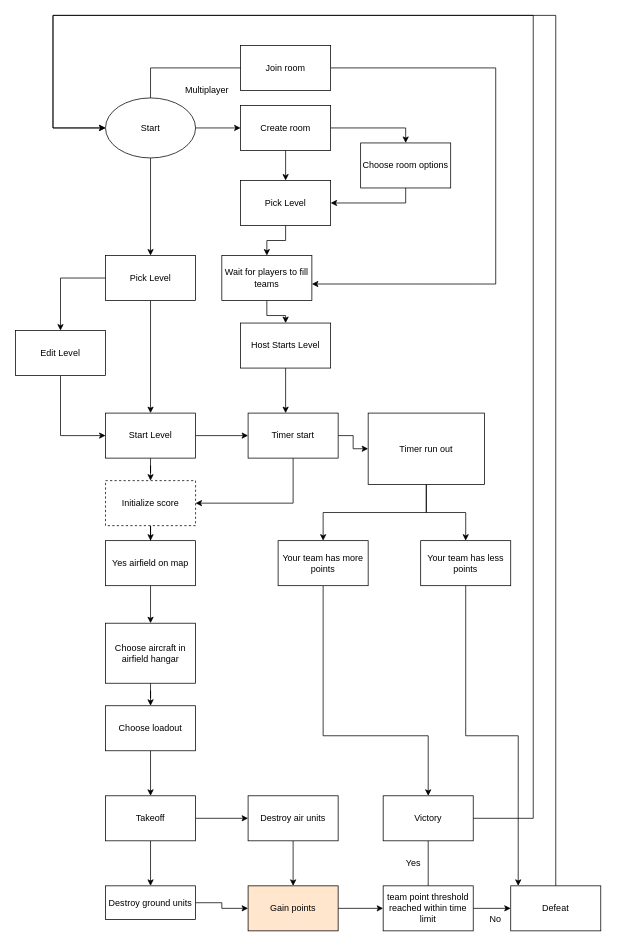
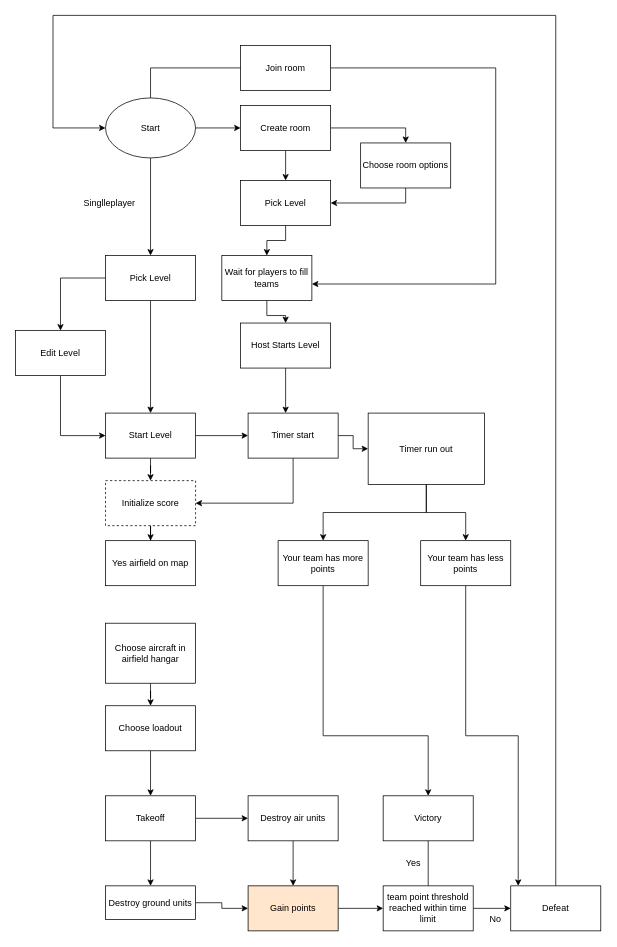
node "Multiplayer": removed
node "Singlleplayer": added
edge "Victory" -> "Start": removed
edge "Yes airfield on map" -> "Choose aircraft in airfield hangar": removed
